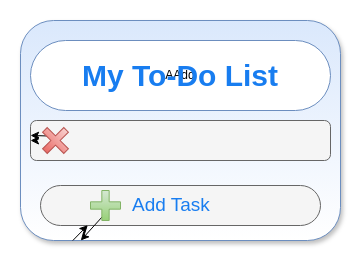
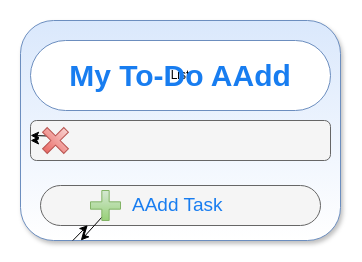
node "AAdd": label "AAdd" -> "List"
node "My To-Do List": label "My To-Do List" -> "My To-Do AAdd"
node "Add Task": label "Add Task" -> "AAdd Task"
